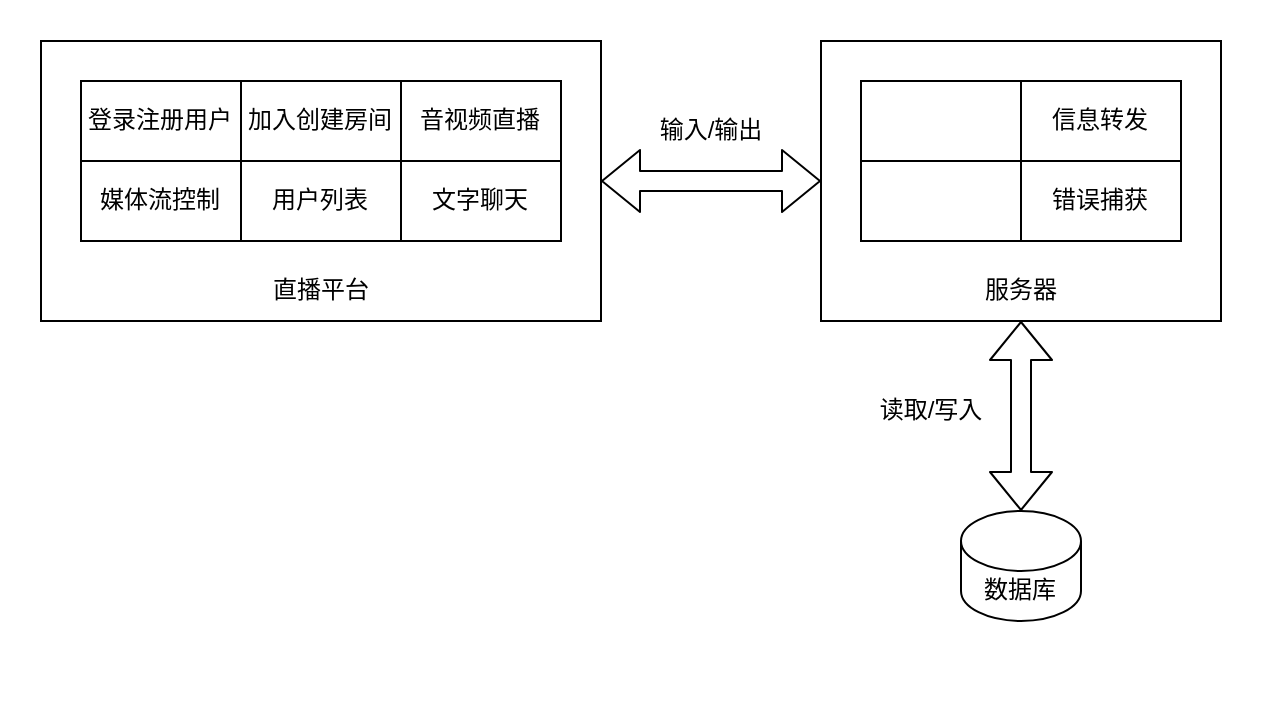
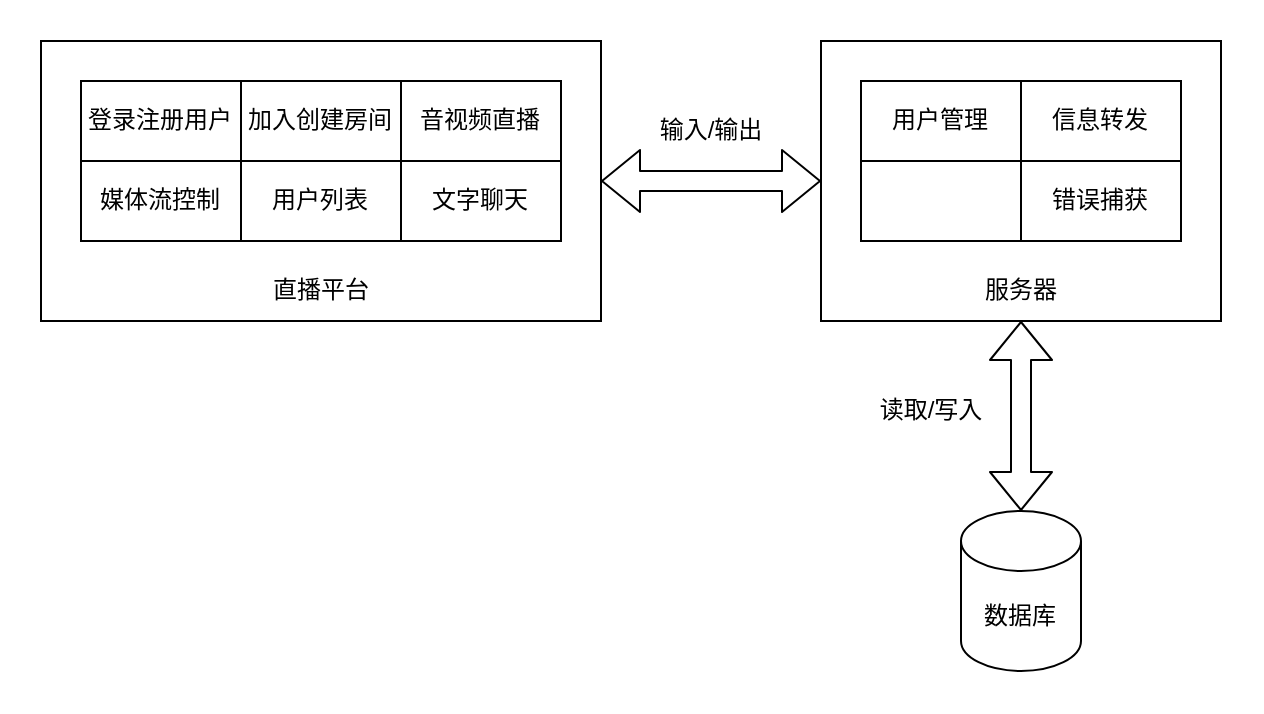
node "用户管理": added
node "数据库": size 120x110 -> 120x160
